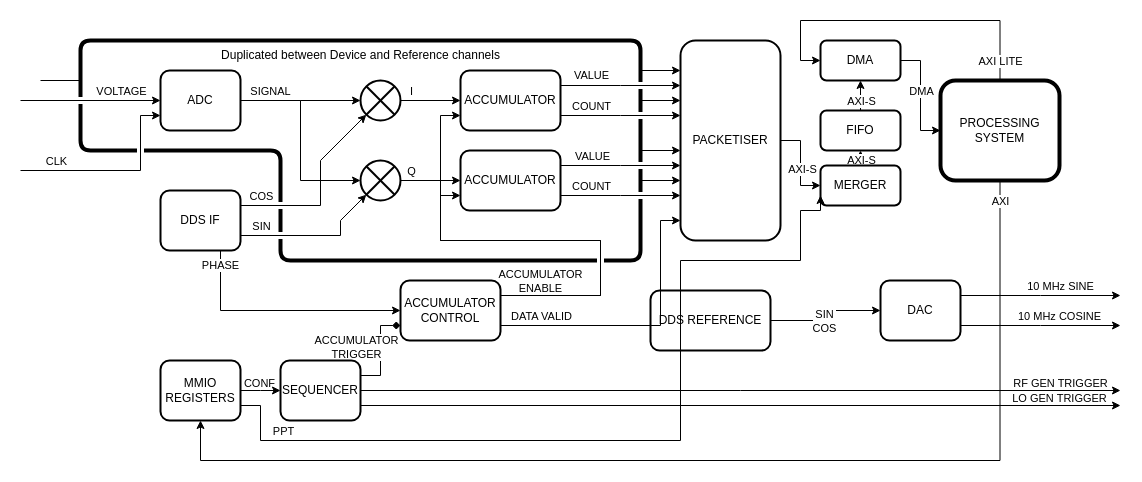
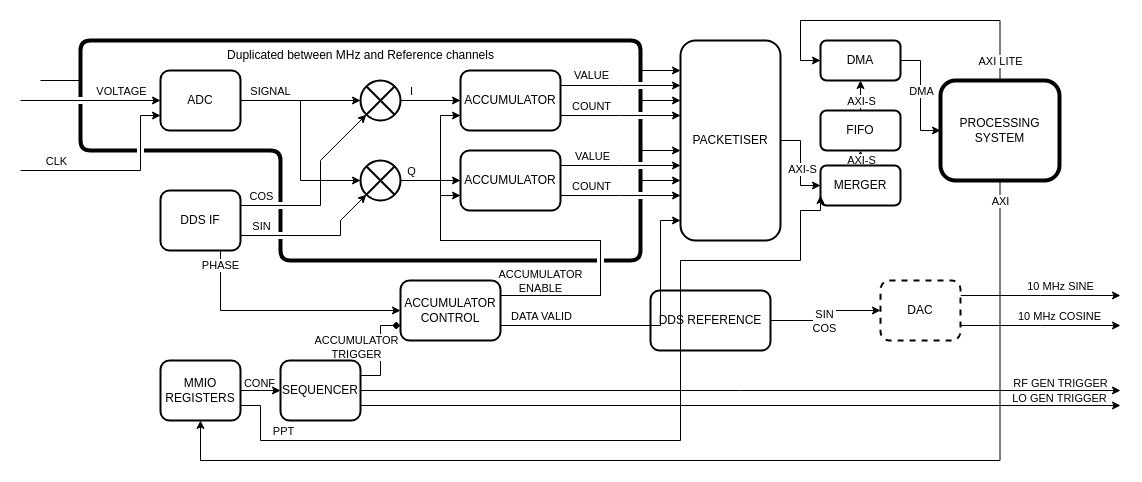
node "Duplicated between Device and Reference channels": label "Duplicated between Device and Reference channels" -> "Duplicated between MHz and Reference channels"
node "DAC": style solid -> dashed
